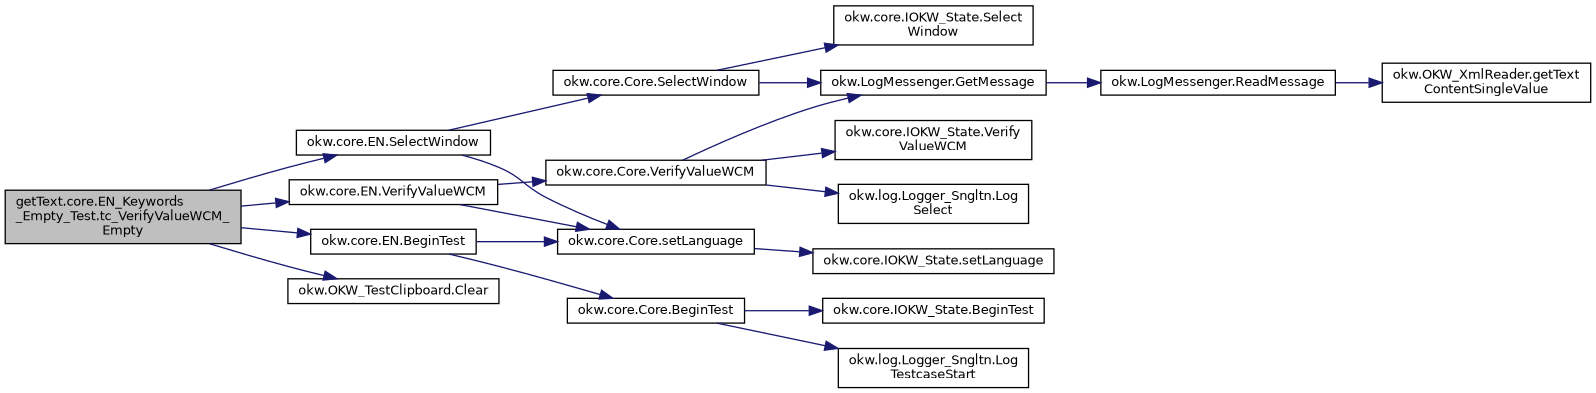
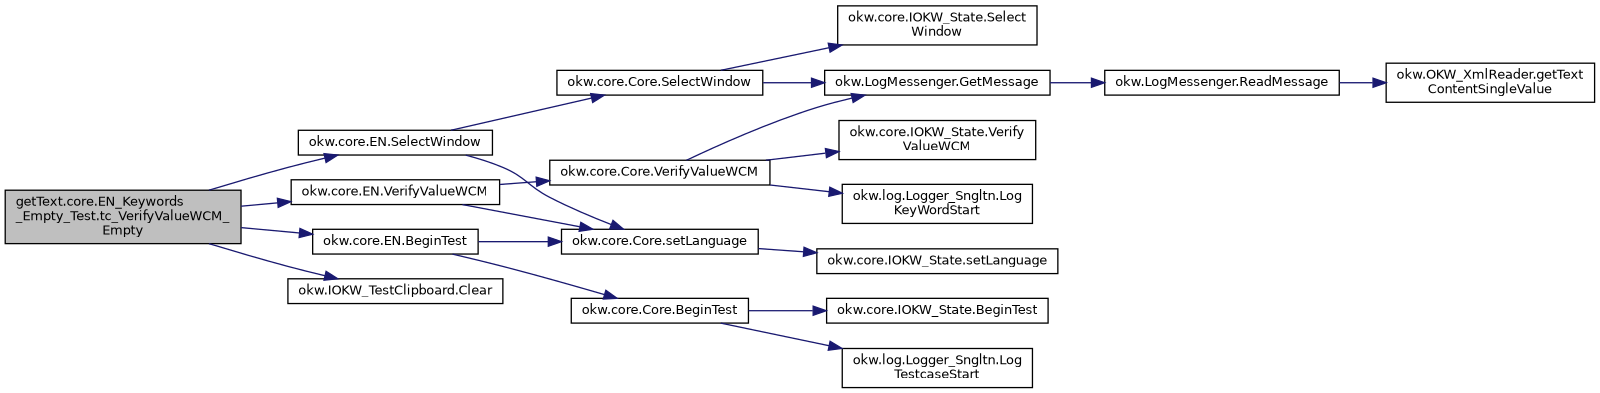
node "okw.log.Logger_Sngltn.Log Select": label "okw.log.Logger_Sngltn.Log Select" -> "okw.log.Logger_Sngltn.Log KeyWordStart"
node "okw.OKW_TestClipboard.Clear": label "okw.OKW_TestClipboard.Clear" -> "okw.IOKW_TestClipboard.Clear"
